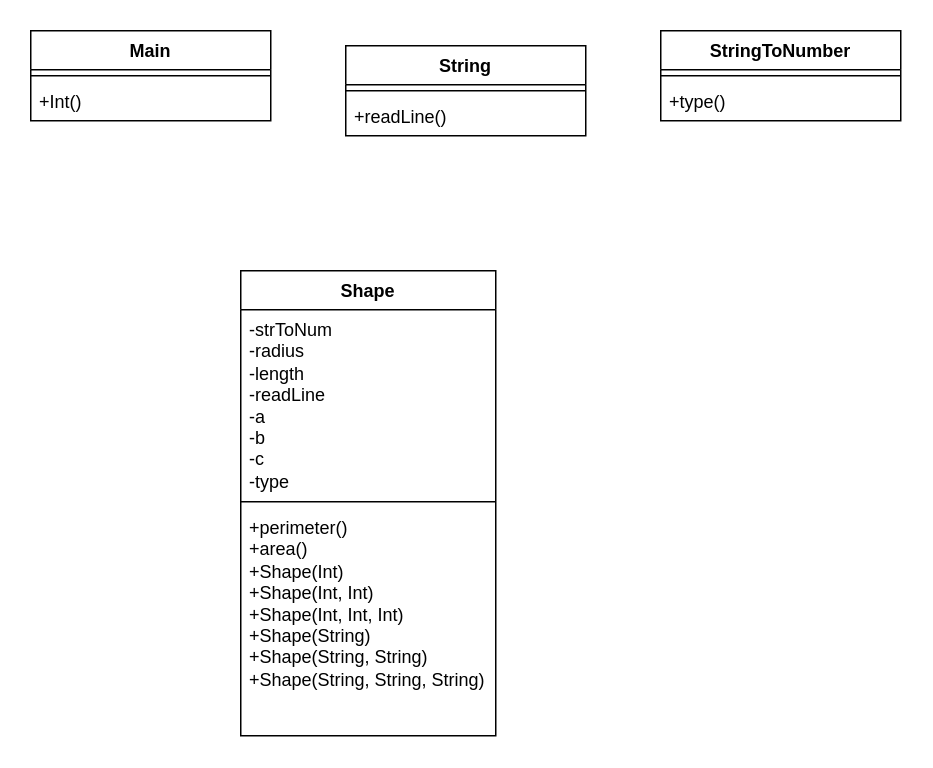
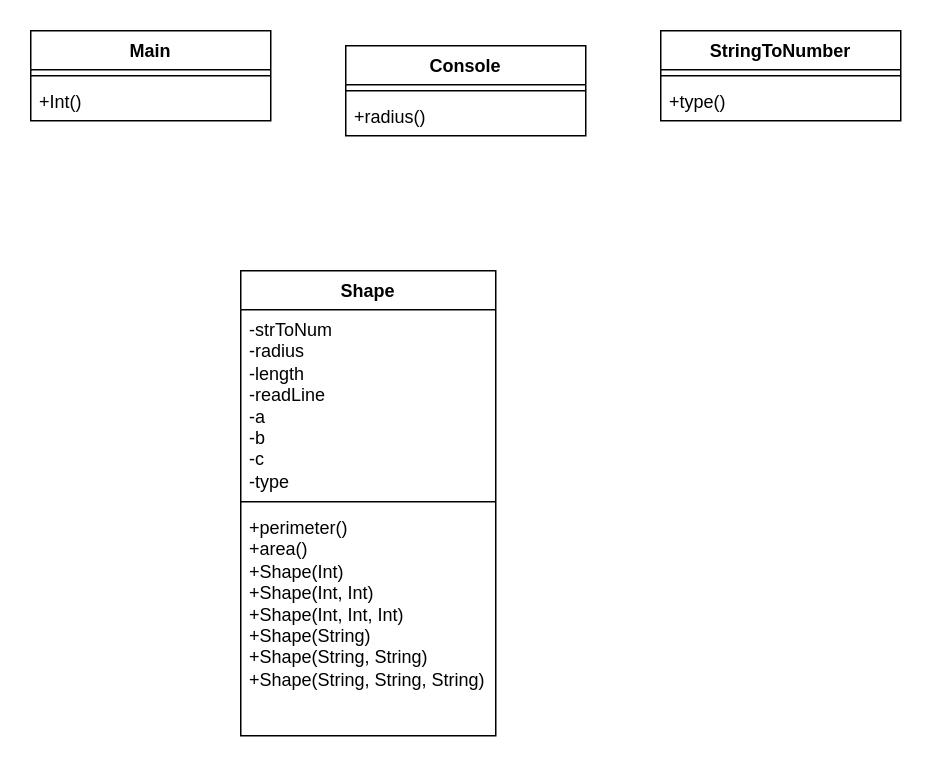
node "String": label "String" -> "Console"
node "+readLine()": label "+readLine()" -> "+radius()"
